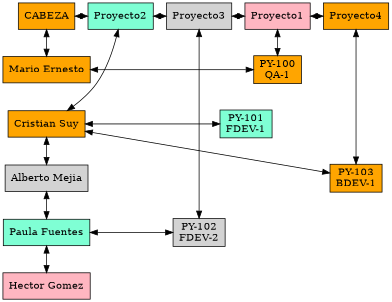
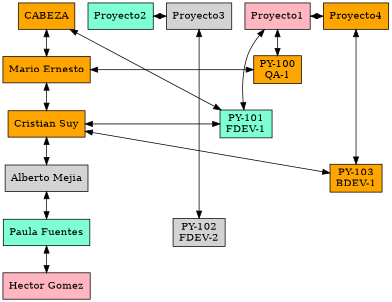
edge "CABEZA" -- "Proyecto2": now "CABEZA" -- "PY-101 FDEV-1"
edge "Proyecto3" -- "Proyecto1": now "PY-101 FDEV-1" -- "Proyecto1"
edge "Proyecto2" -- "Cristian Suy": now "Mario Ernesto" -- "Cristian Suy"
edge "Paula Fuentes" -- "PY-102 FDEV-2": removed
